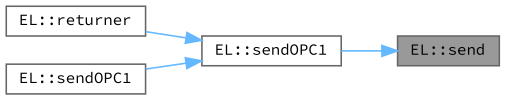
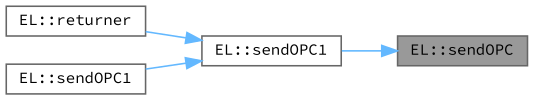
node "EL::send": label "EL::send" -> "EL::sendOPC"
